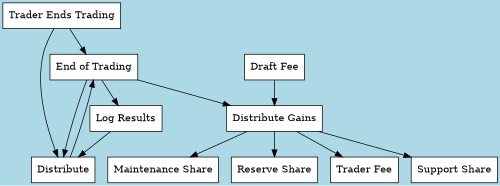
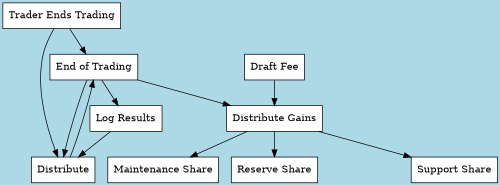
node "Trader Fee": removed
